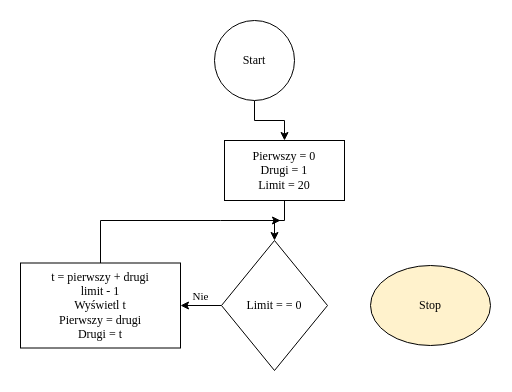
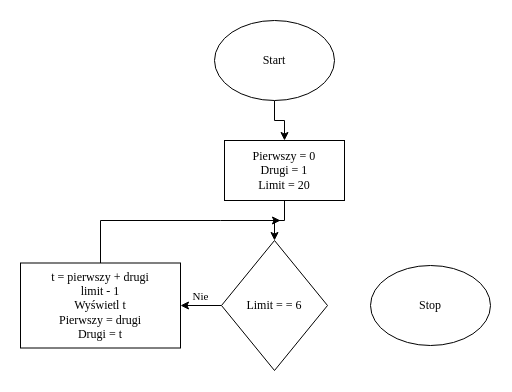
node "Start": size 80x80 -> 120x80
node "Limit = = 0": label "Limit = = 0" -> "Limit = = 6"
node "Stop": fillcolor #fff2cc -> #ffffff
